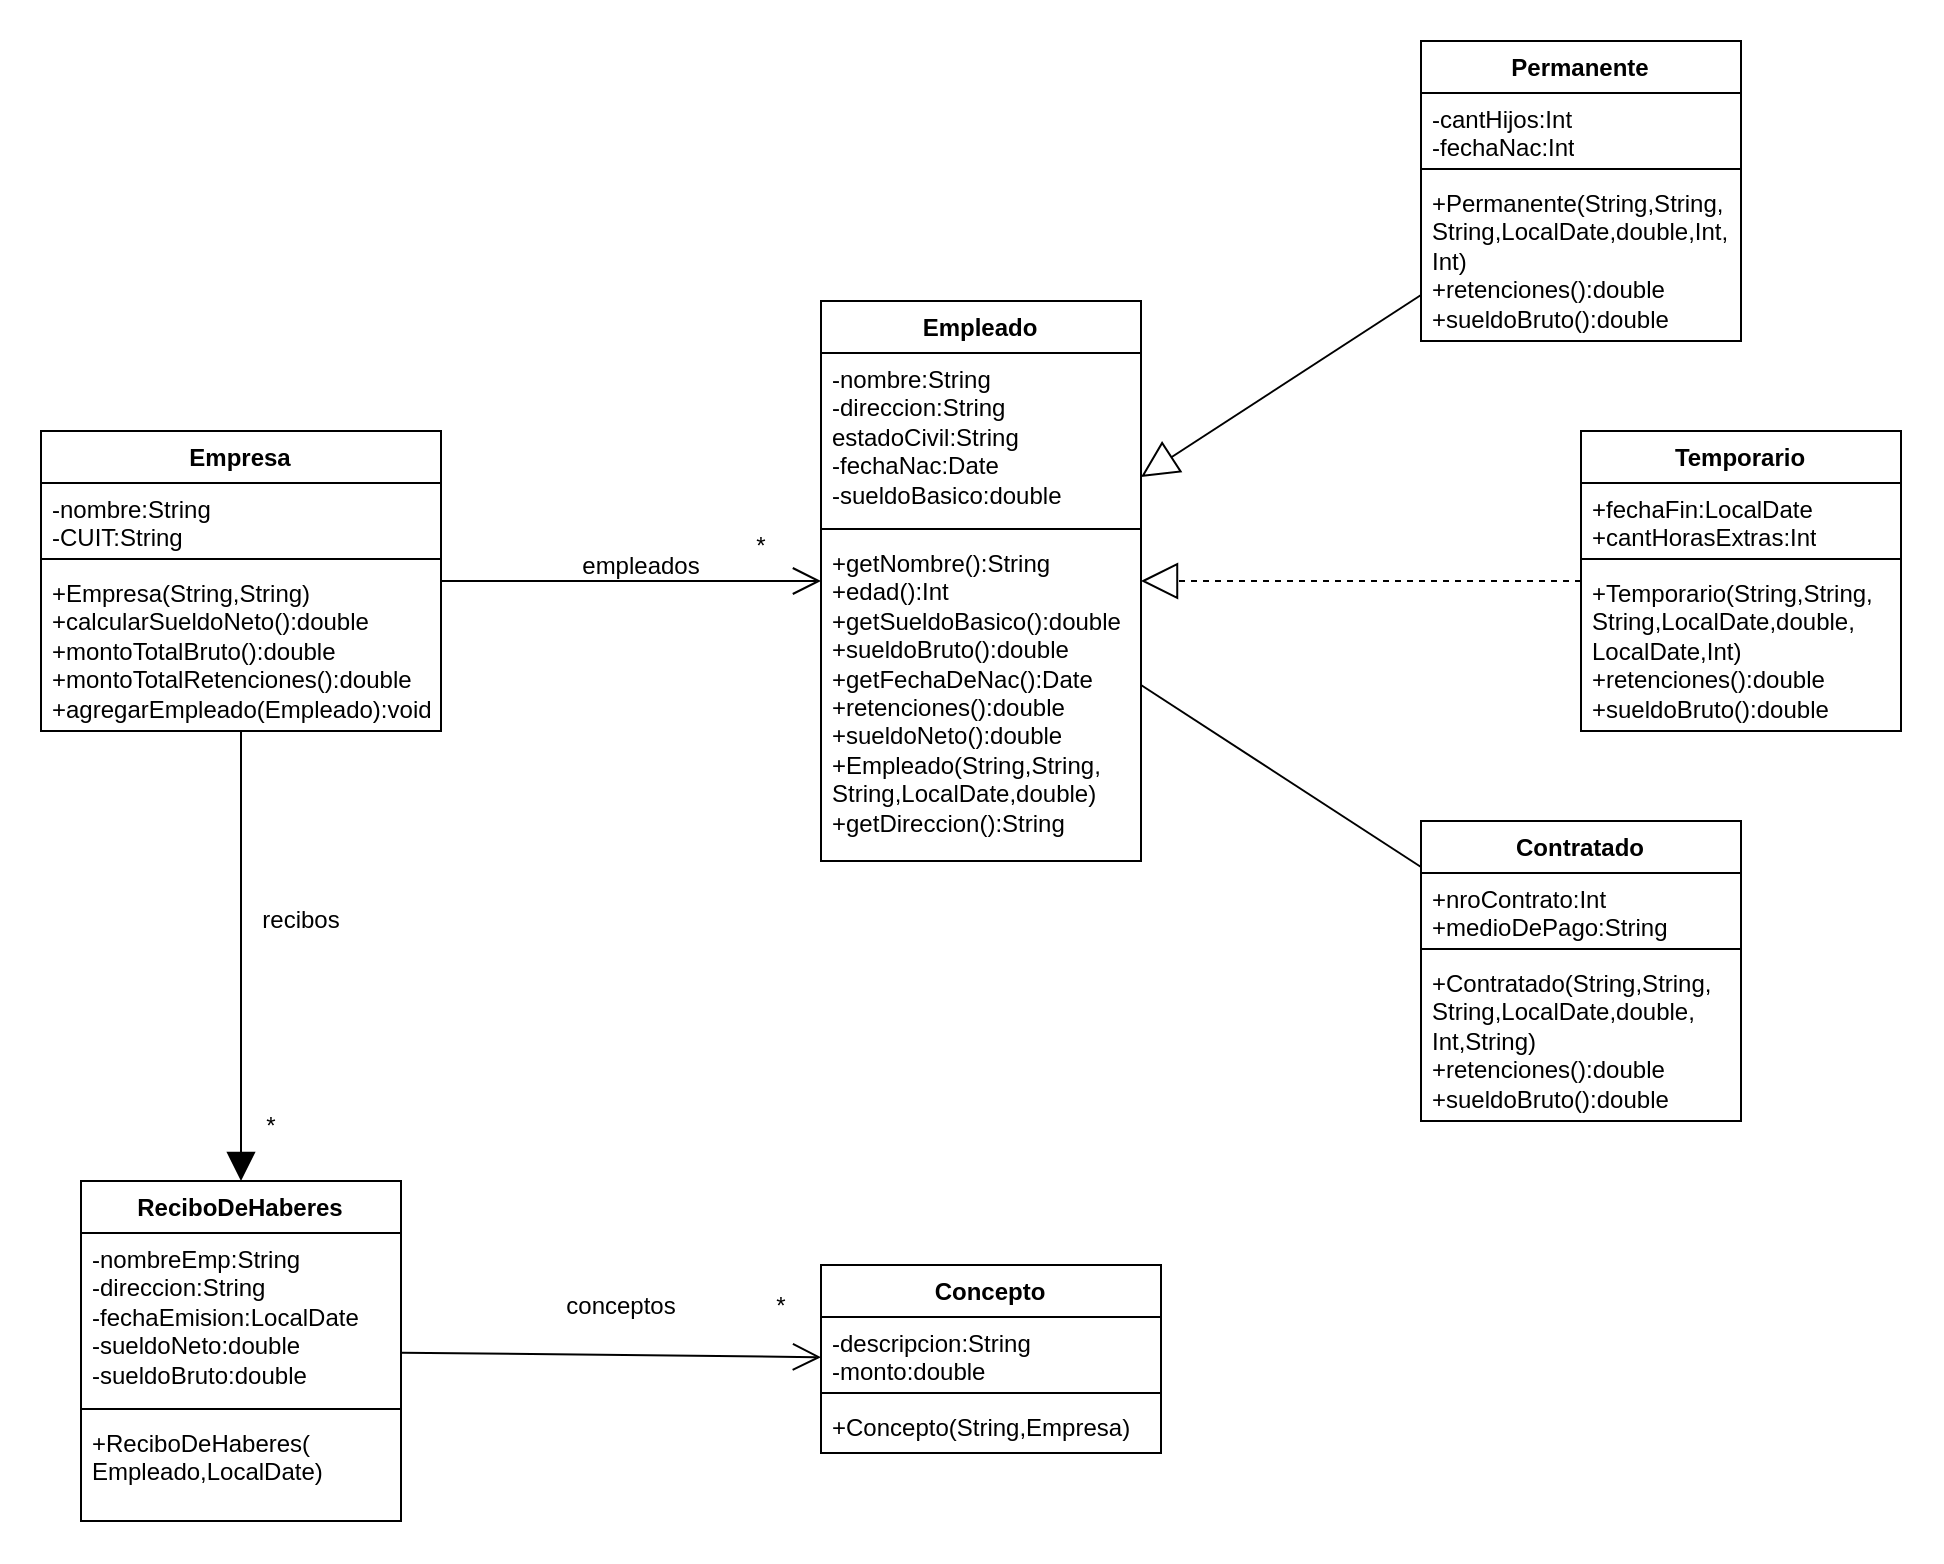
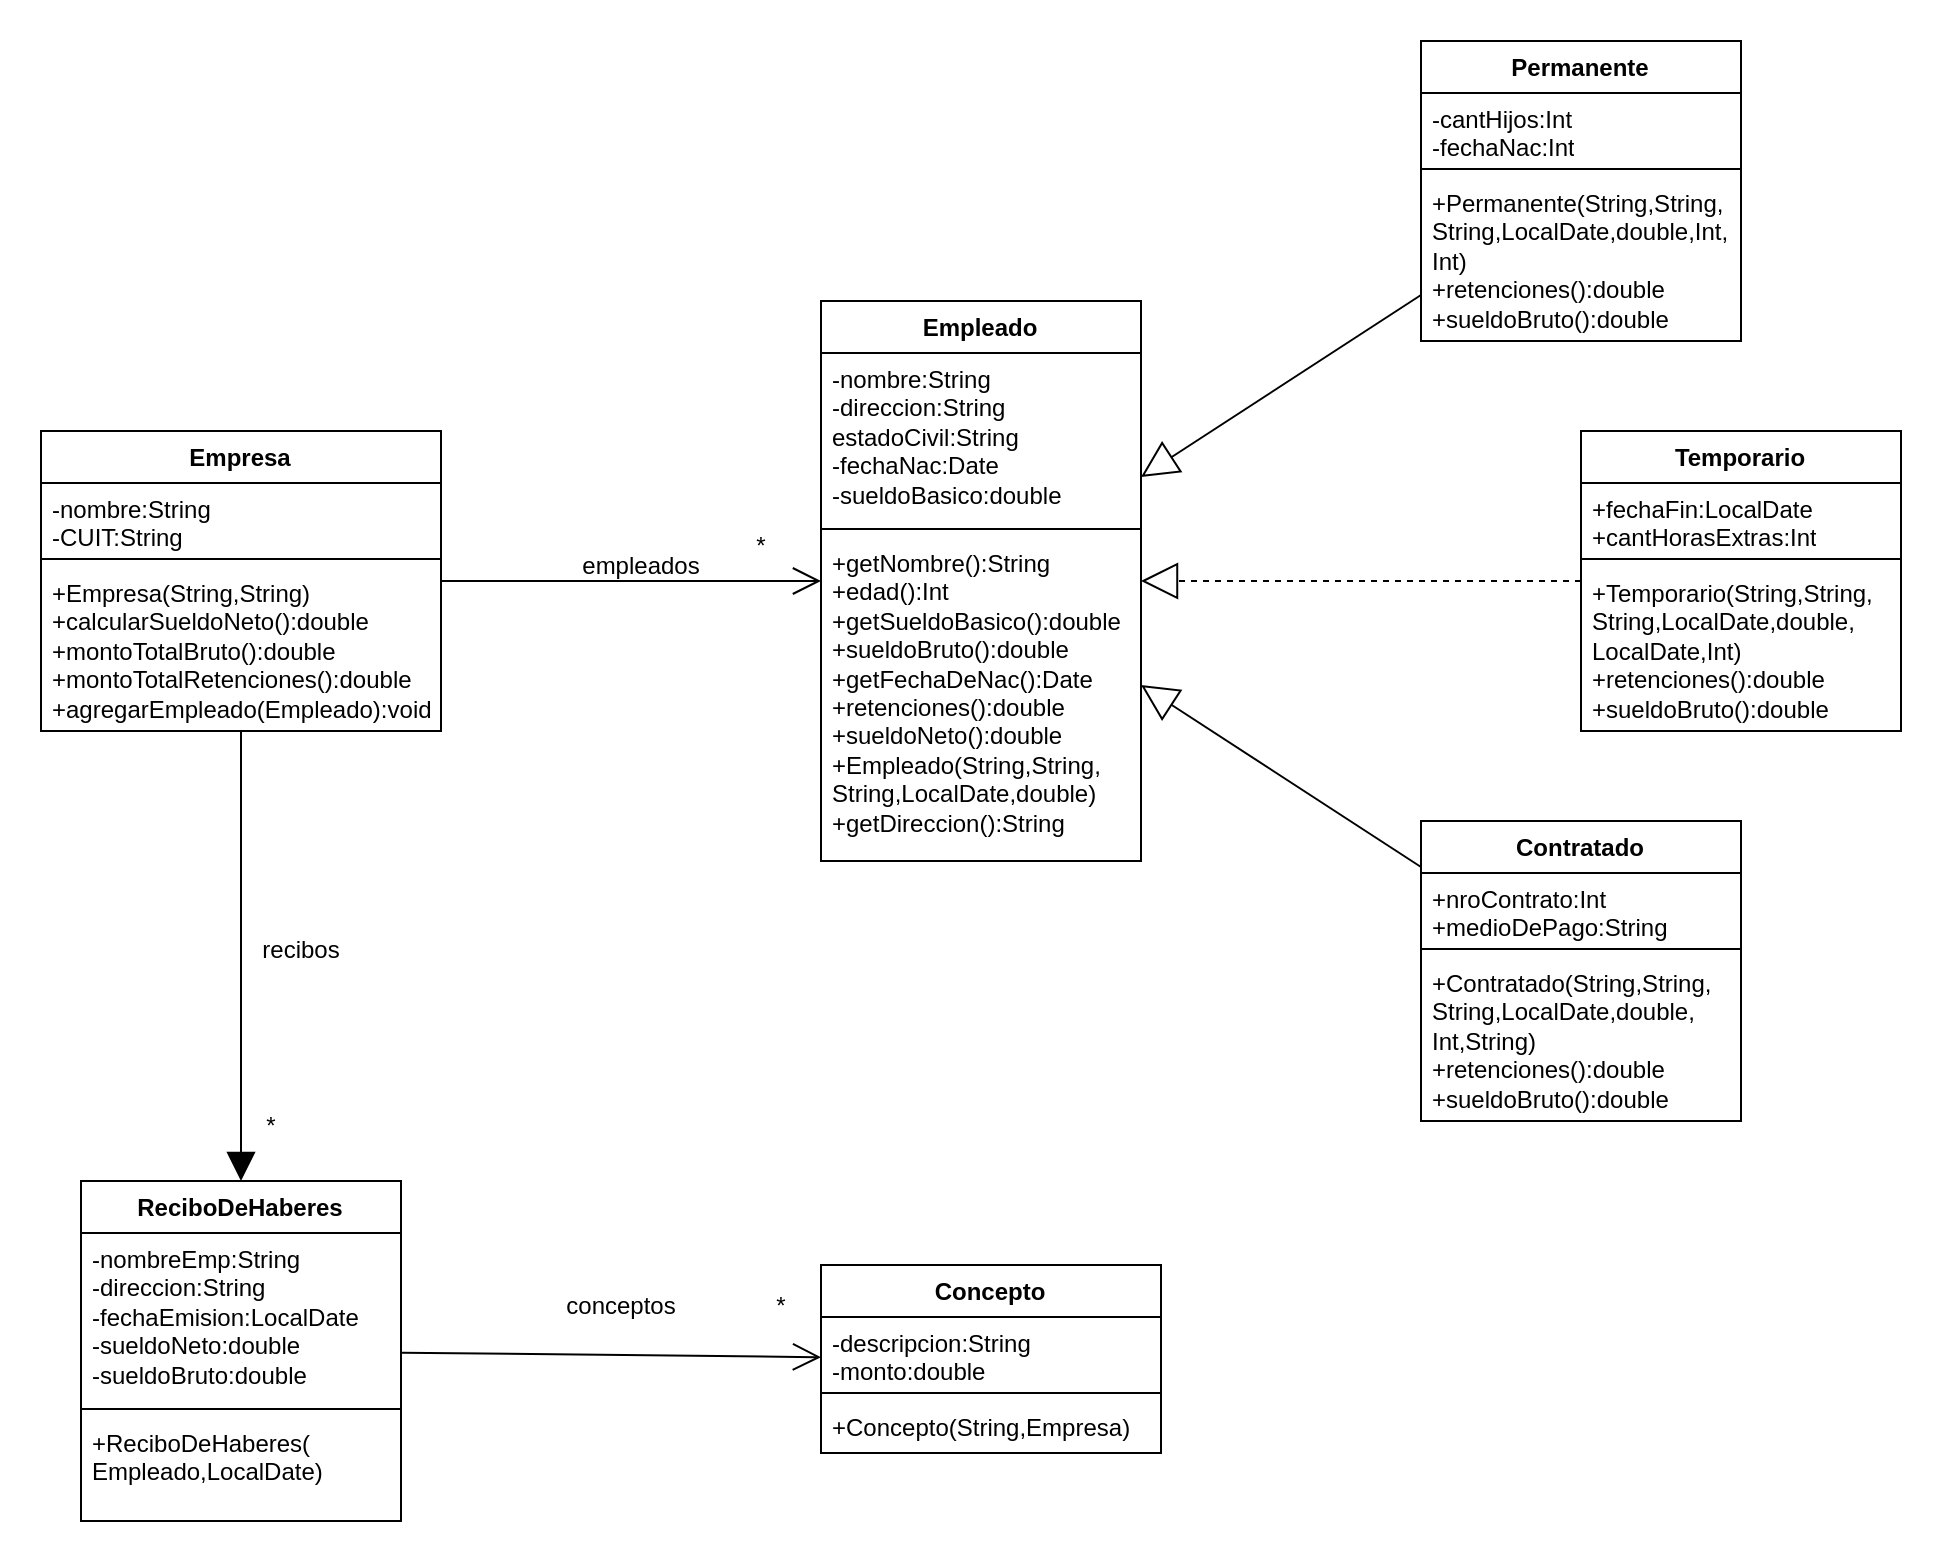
edge "Empleado" -- "Contratado": arrowhead none -> block
node "recibos": moved (301, 921) -> (301, 951)
